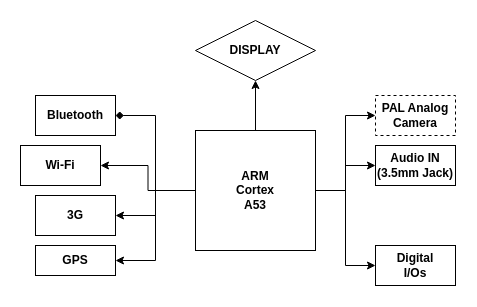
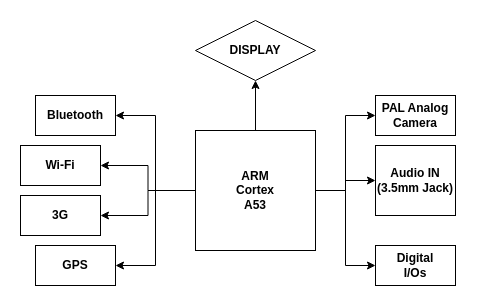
edge "ARM Cortex A53" -> "Bluetooth": arrowhead diamond -> classic
node "PAL Analog Camera": style dashed -> solid
node "Audio IN (3.5mm Jack)": size 80x40 -> 80x70
node "3G": moved (76, 216) -> (61, 216)
node "GPS": size 80x30 -> 80x40
